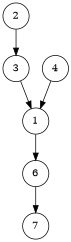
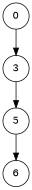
node "2": label "2" -> "0"
node "4": removed
node "1": label "1" -> "5"
node "7": removed
